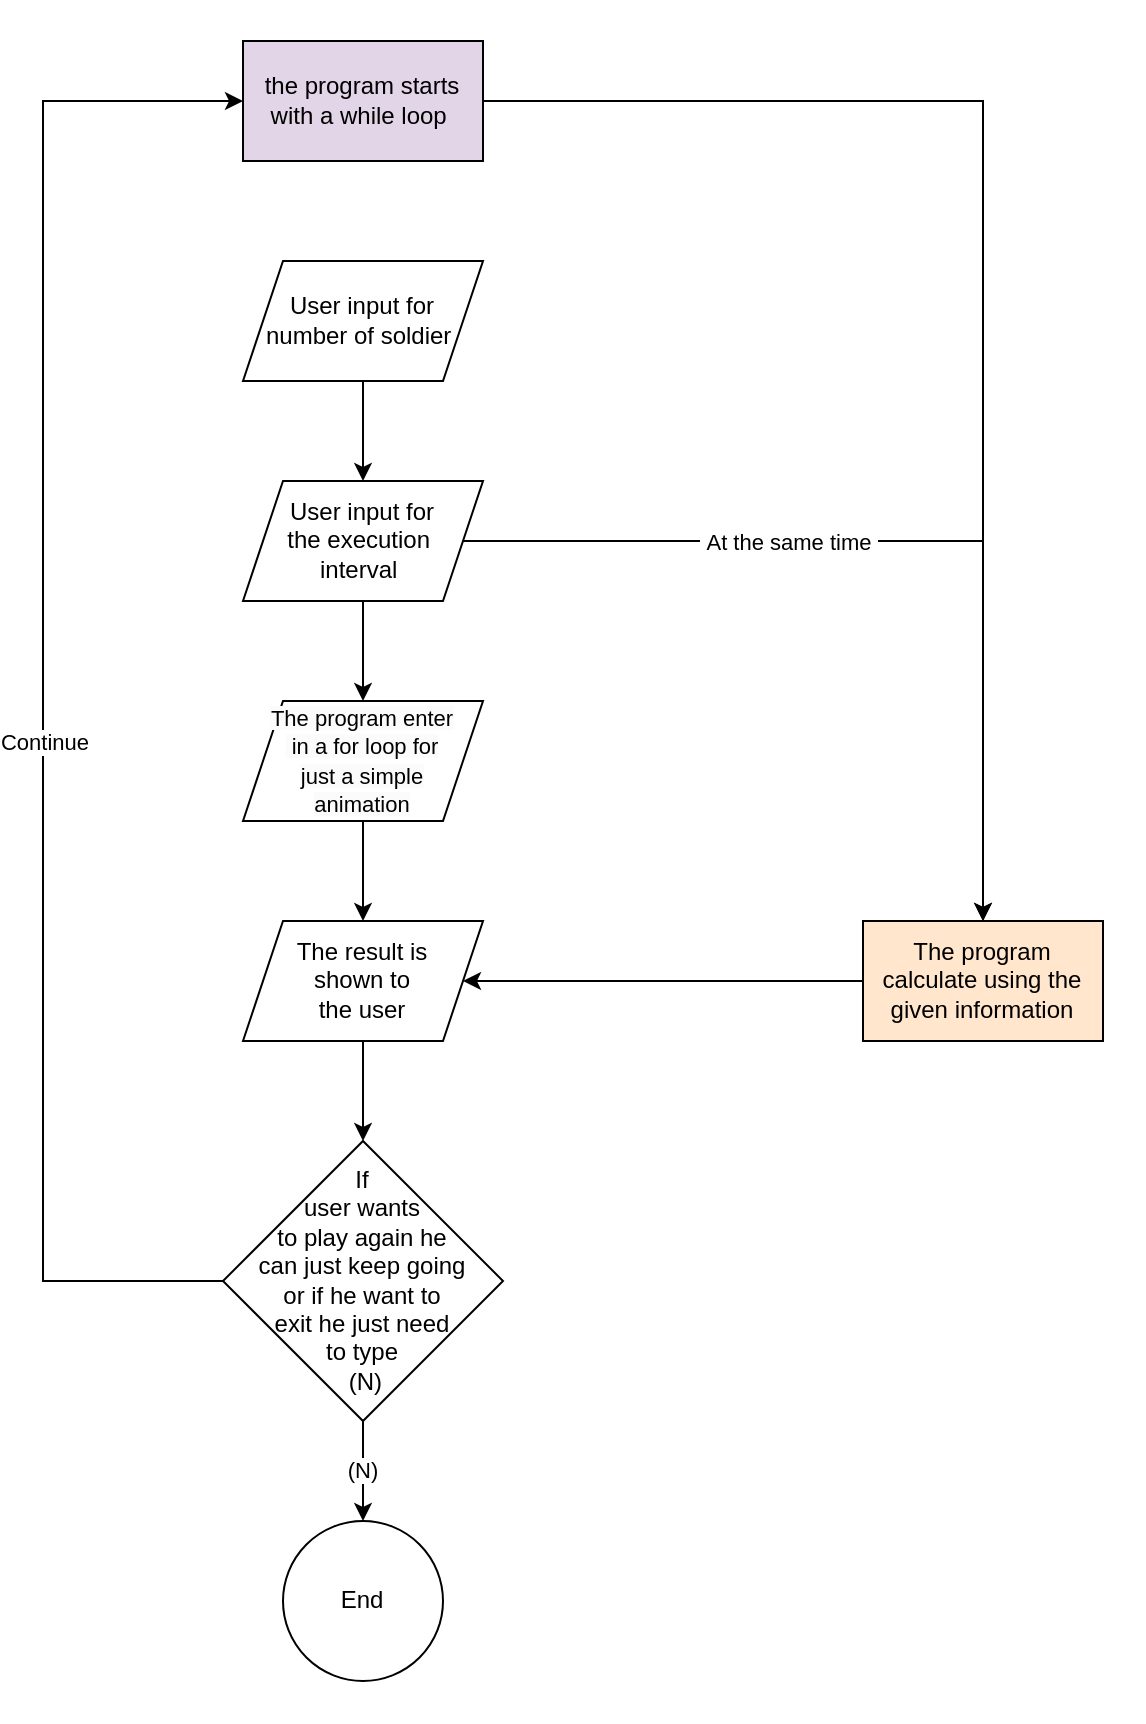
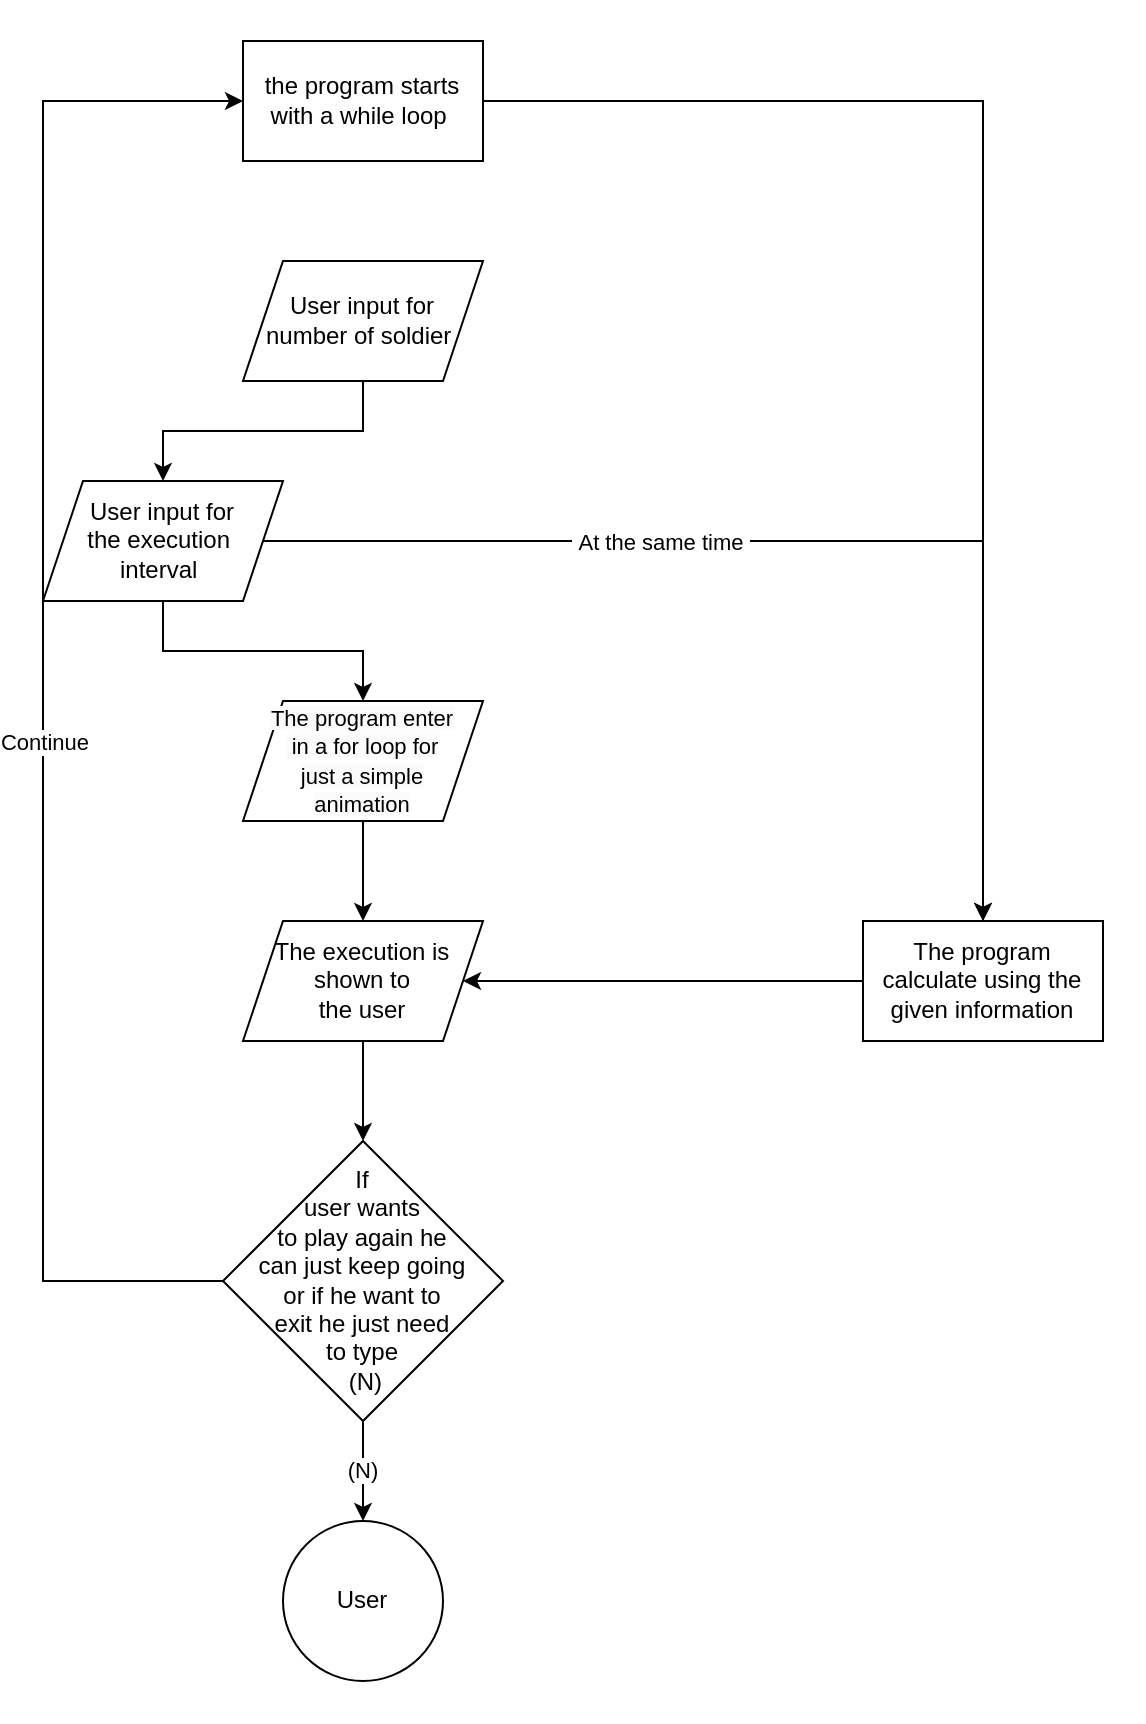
node "the program starts with a while loop": fillcolor #e1d5e7 -> #ffffff
node "User input for the execution interval": moved (363, 541) -> (163, 541)
node "The result is shown to the user": label "The result is shown to the user" -> "The execution is shown to the user"
node "The program calculate using the given information": fillcolor #ffe6cc -> #ffffff
node "End": label "End" -> "User"
